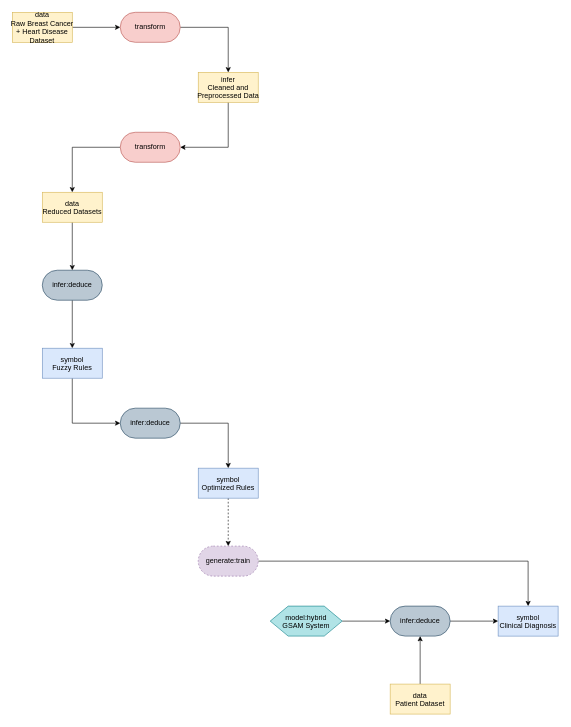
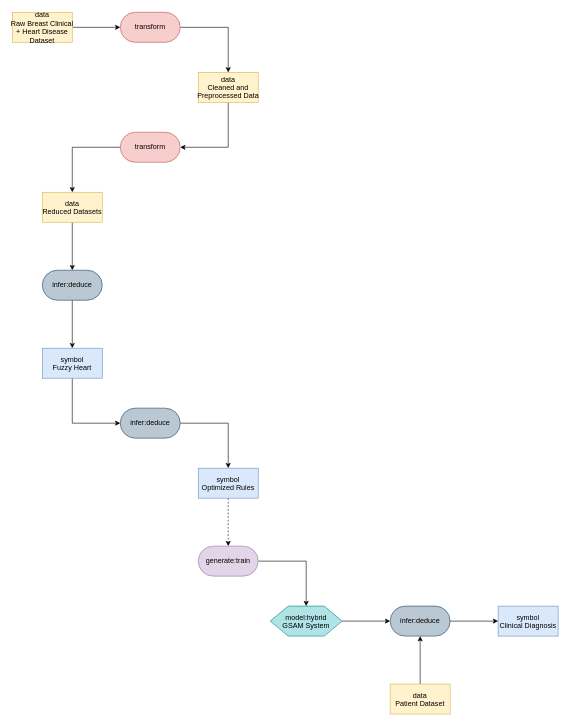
node "data Raw Breast Cancer + Heart Disease Dataset": label "data Raw Breast Cancer + Heart Disease Dataset" -> "data Raw Breast Clinical + Heart Disease Dataset"
node "infer Cleaned and Preprocessed Data": label "infer Cleaned and Preprocessed Data" -> "data Cleaned and Preprocessed Data"
node "symbol Fuzzy Rules": label "symbol Fuzzy Rules" -> "symbol Fuzzy Heart"
node "generate:train": style dashed -> solid
edge "generate:train" -> "symbol Clinical Diagnosis": now "generate:train" -> "model:hybrid GSAM System"
